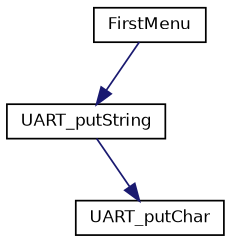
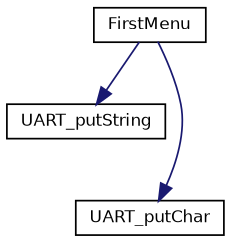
edge "UART_putString" -> "UART_putChar": now "FirstMenu" -> "UART_putChar"
